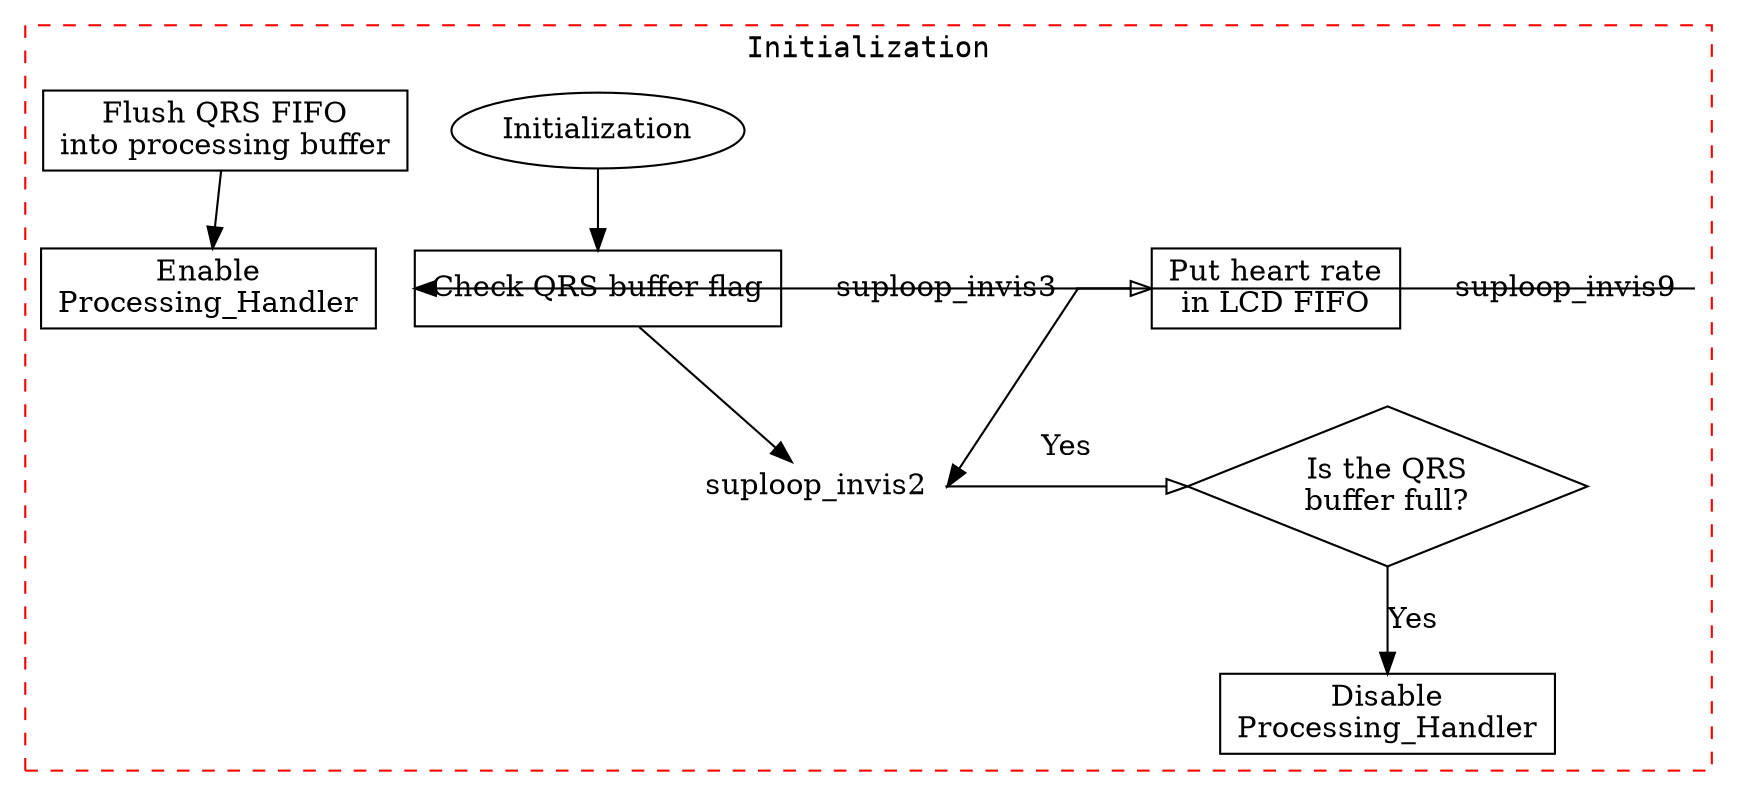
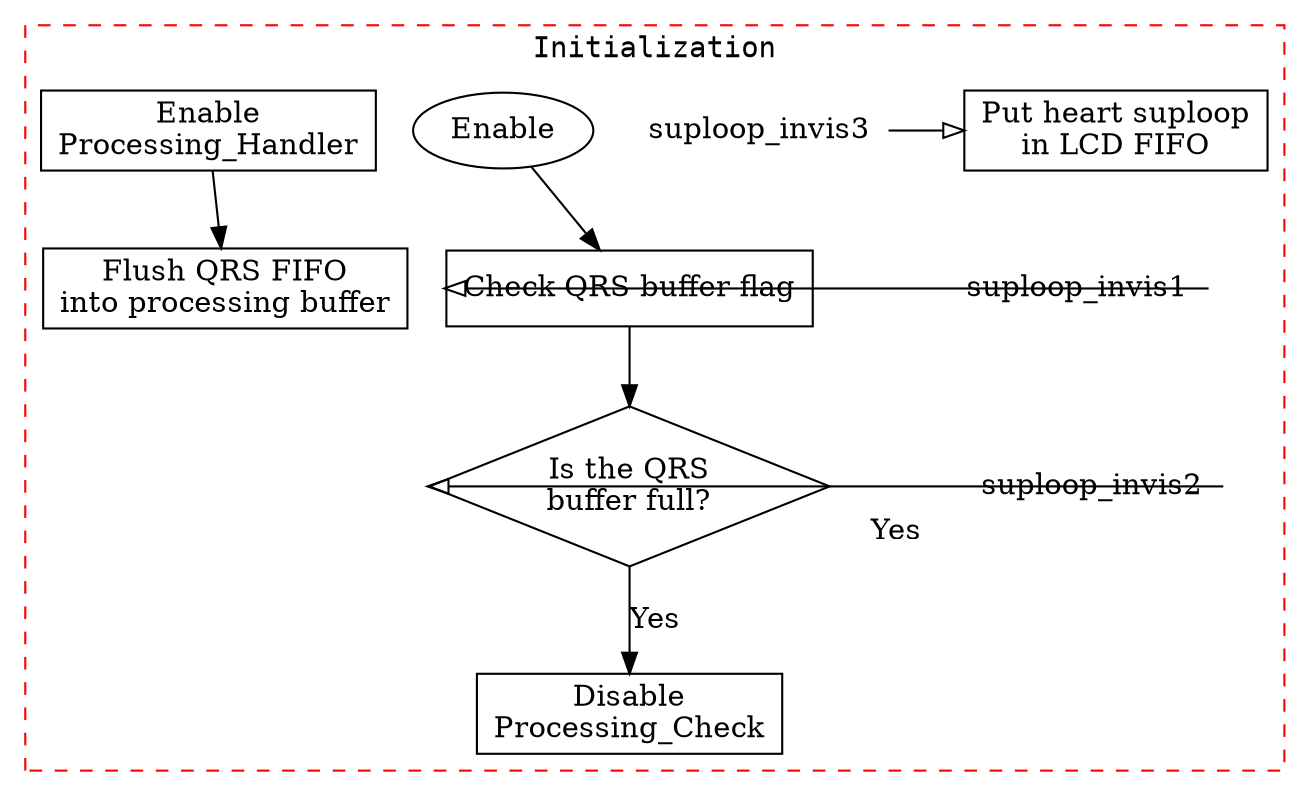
node "Initialization": label "Initialization" -> "Enable"
edge "Flush QRS FIFO into processing buffer" -> "Enable Processing_Handler": reversed
node "Put heart rate in LCD FIFO": label "Put heart rate in LCD FIFO" -> "Put heart suploop in LCD FIFO"
node "suploop_invis9": label "suploop_invis9" -> "suploop_invis1"
edge "suploop_invis3" -> "suploop_invis2": removed
edge "Check QRS buffer flag" -> "suploop_invis2": now "Check QRS buffer flag" -> "Is the QRS buffer full?"
node "Disable Processing_Handler": label "Disable Processing_Handler" -> "Disable Processing_Check"
